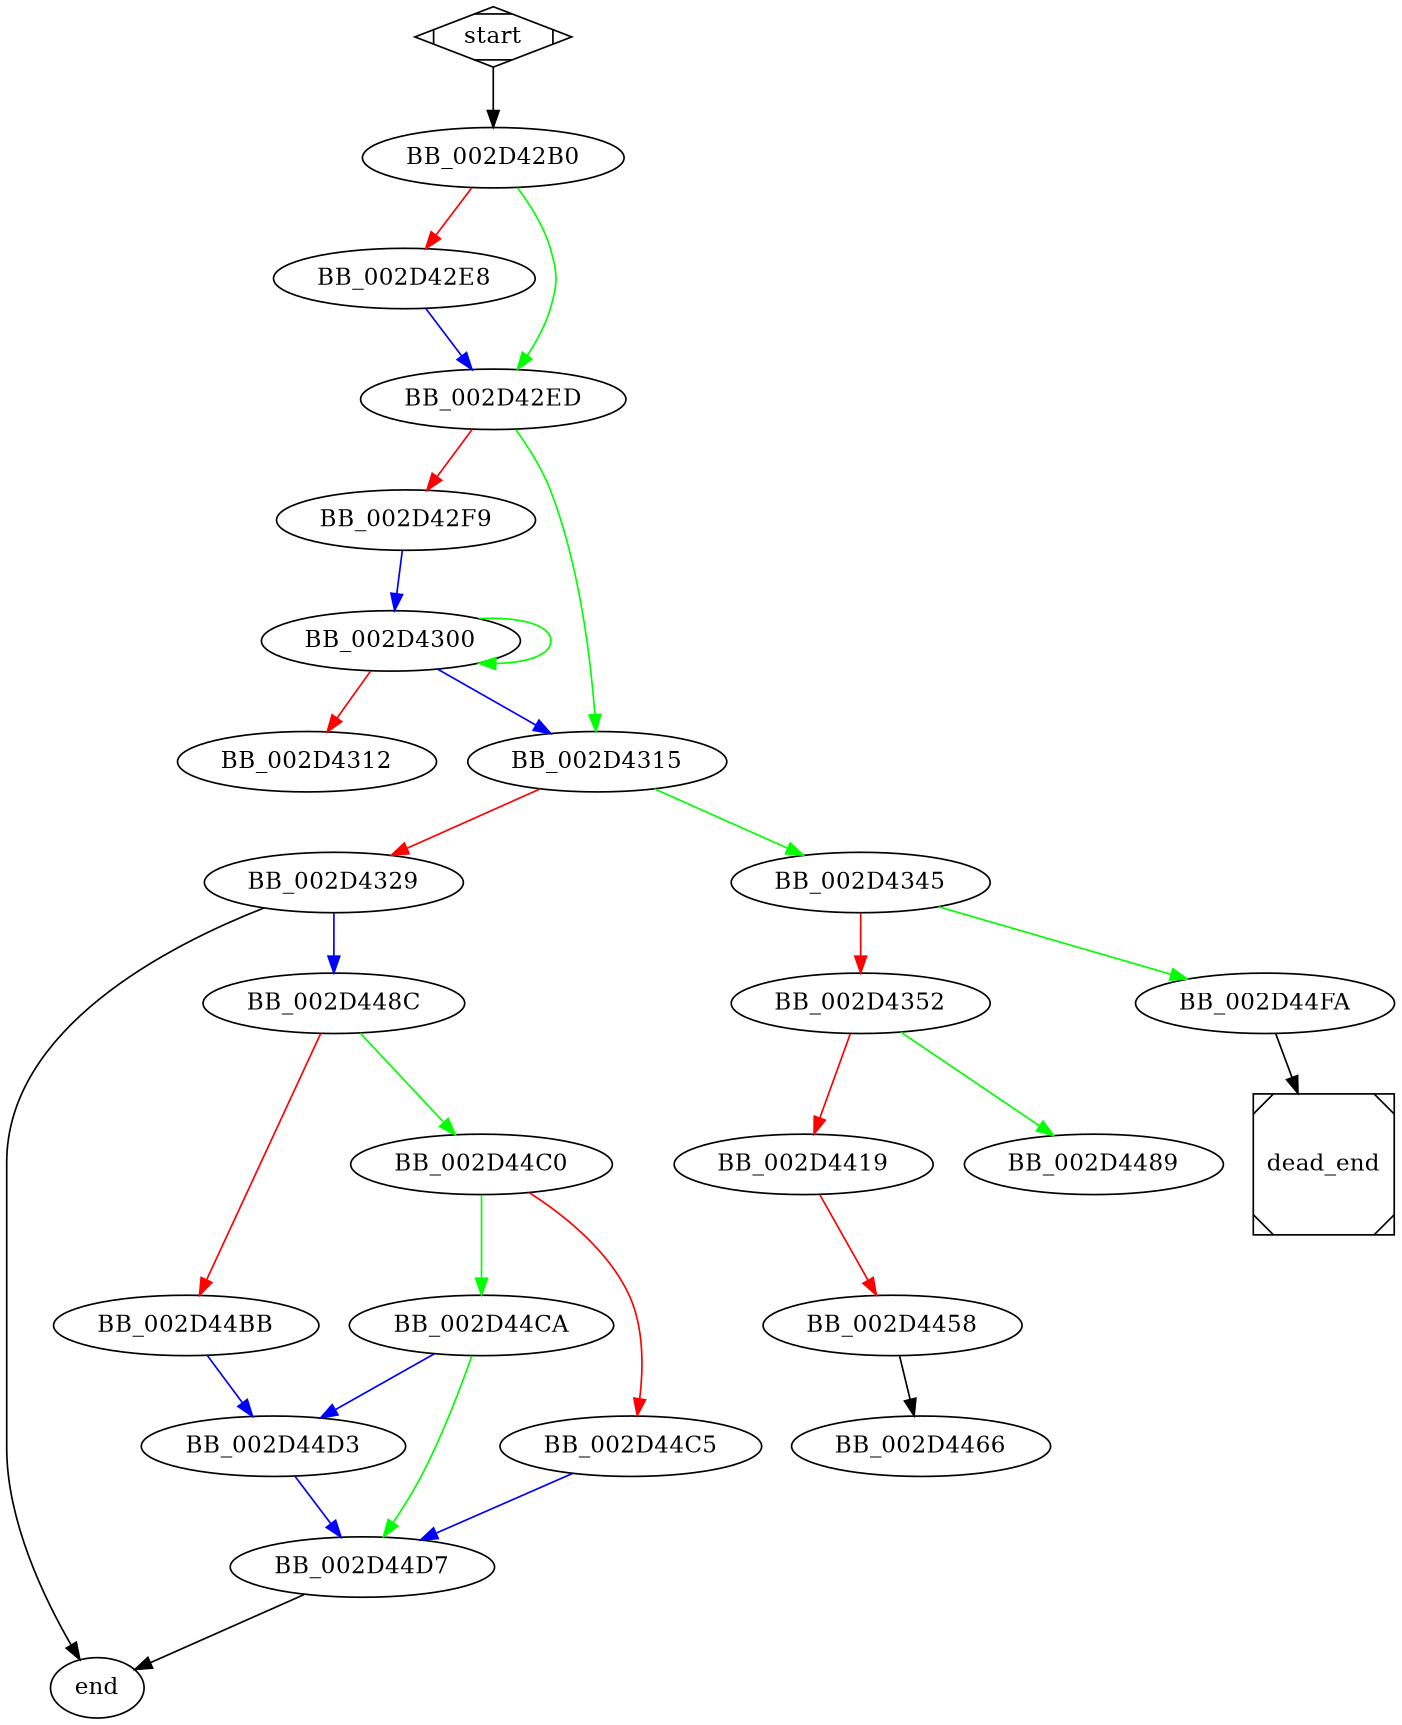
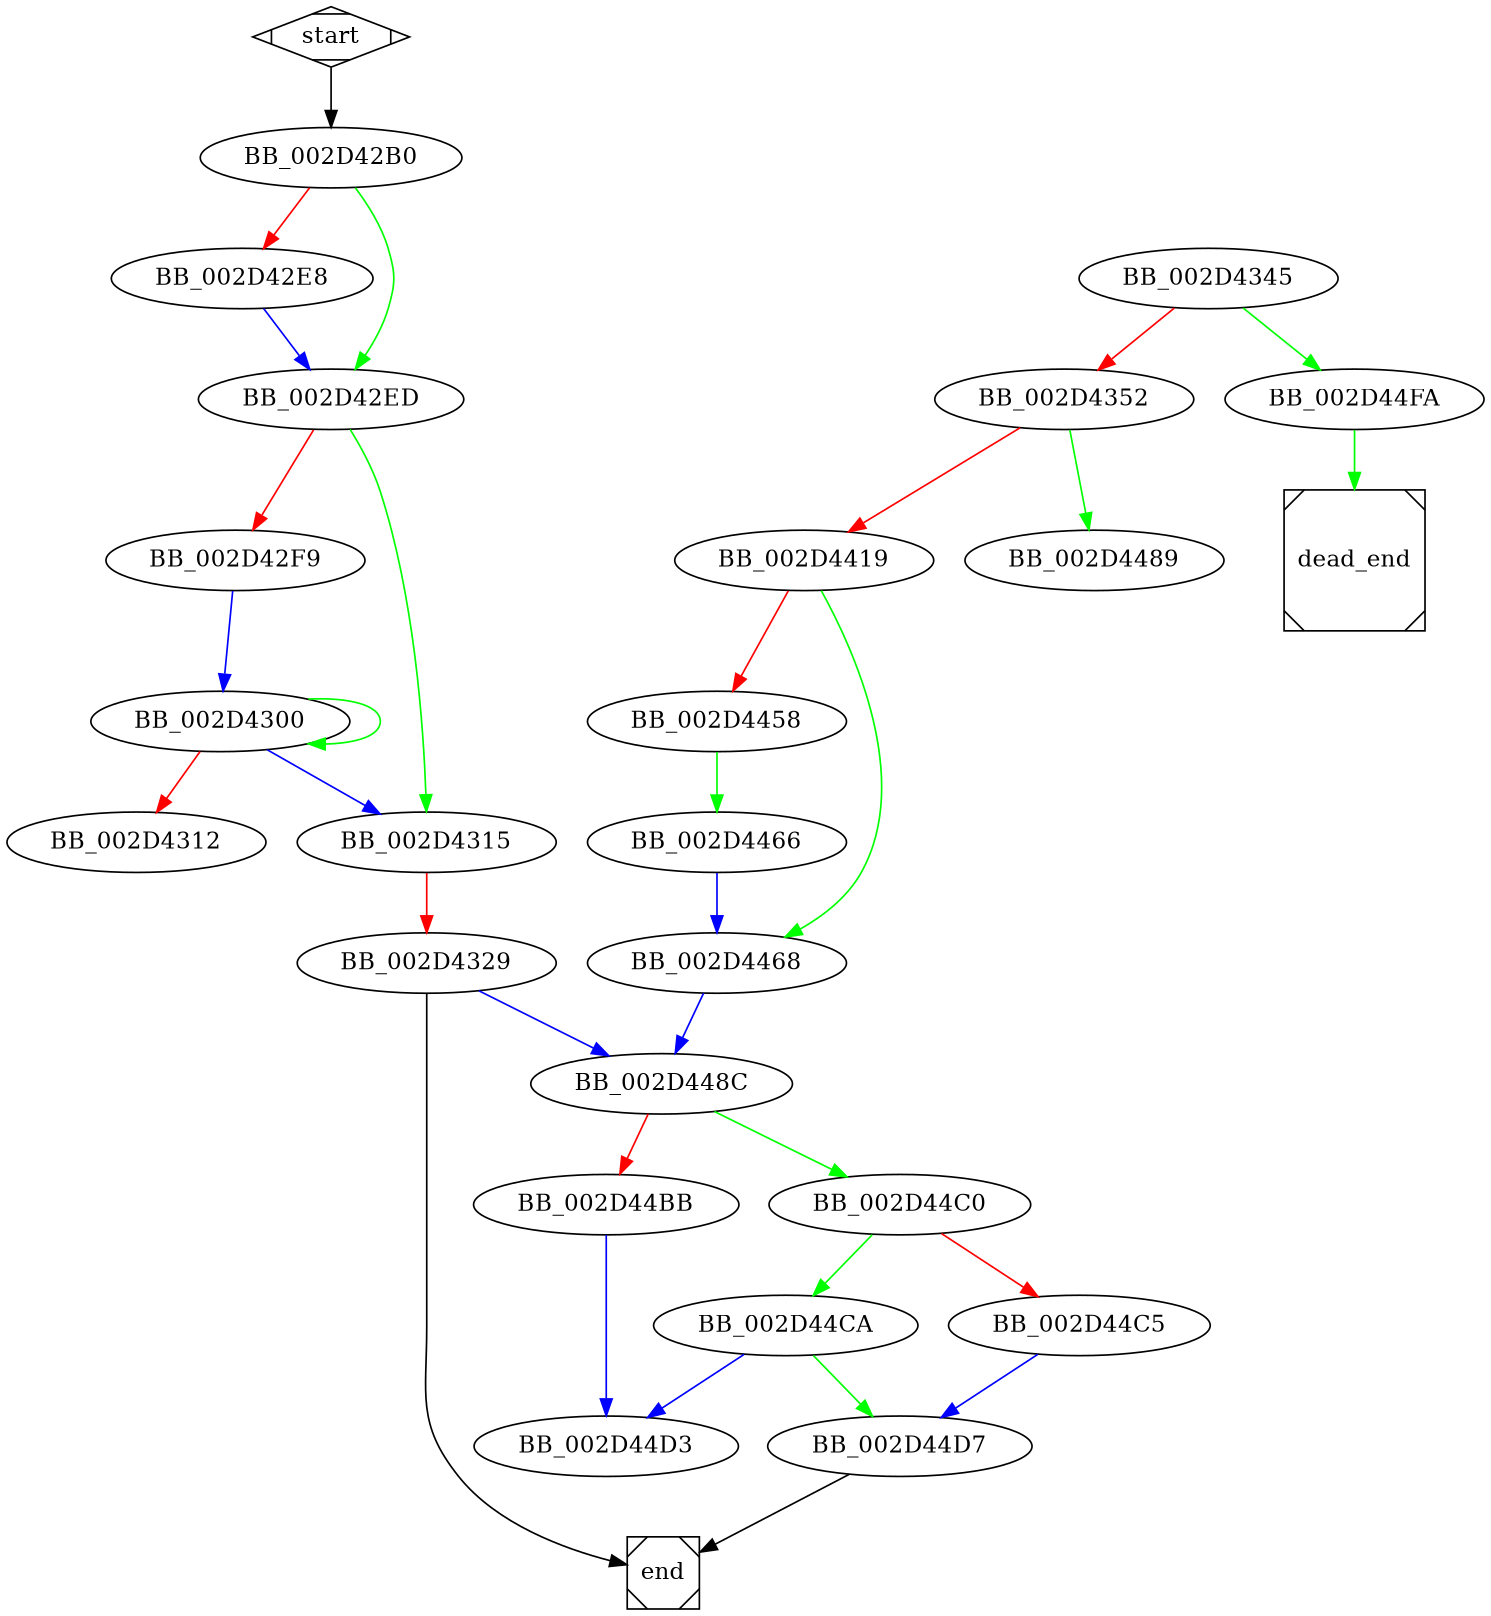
edge "BB_002D4315" -> "BB_002D4345": removed
node "BB_002D4468": added
edge "BB_002D44FA" -> "dead_end": color black -> green
edge "BB_002D4458" -> "BB_002D4466": color black -> green
edge "BB_002D44D3" -> "BB_002D44D7": removed
node "end": shape ellipse -> Msquare
